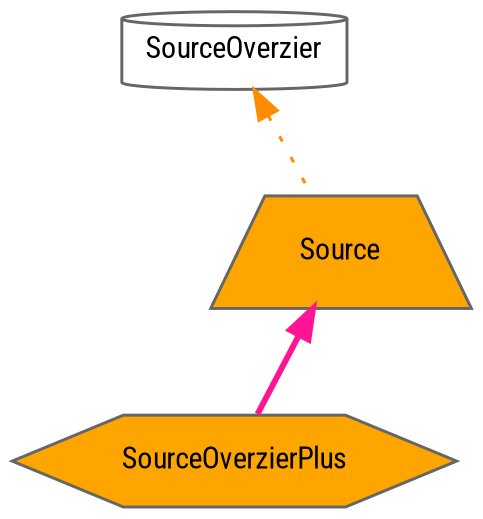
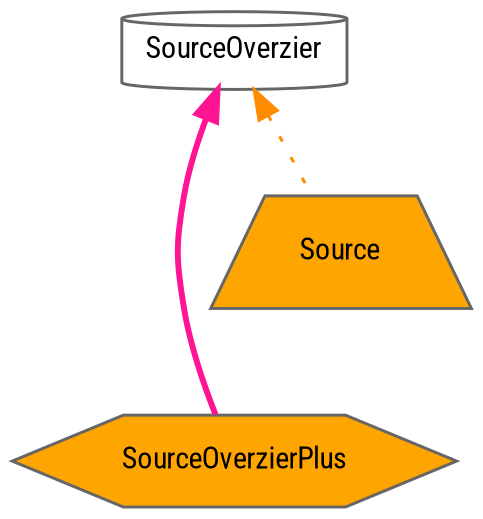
edge "SourceOverzierPlus" -> "Source": now "SourceOverzierPlus" -> "SourceOverzier"
